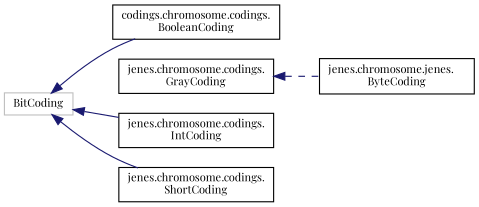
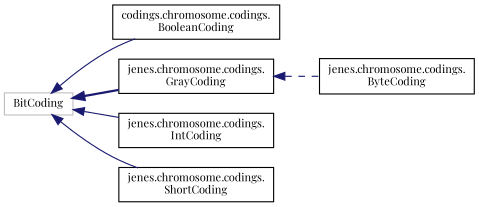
node "jenes.chromosome.jenes. ByteCoding": label "jenes.chromosome.jenes. ByteCoding" -> "jenes.chromosome.codings. ByteCoding"
edge "jenes.chromosome.codings. GrayCoding" -> "BitCoding": added
